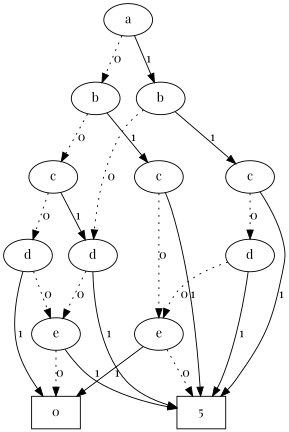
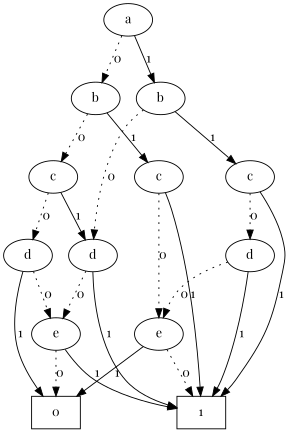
node "5": label "5" -> "1"
